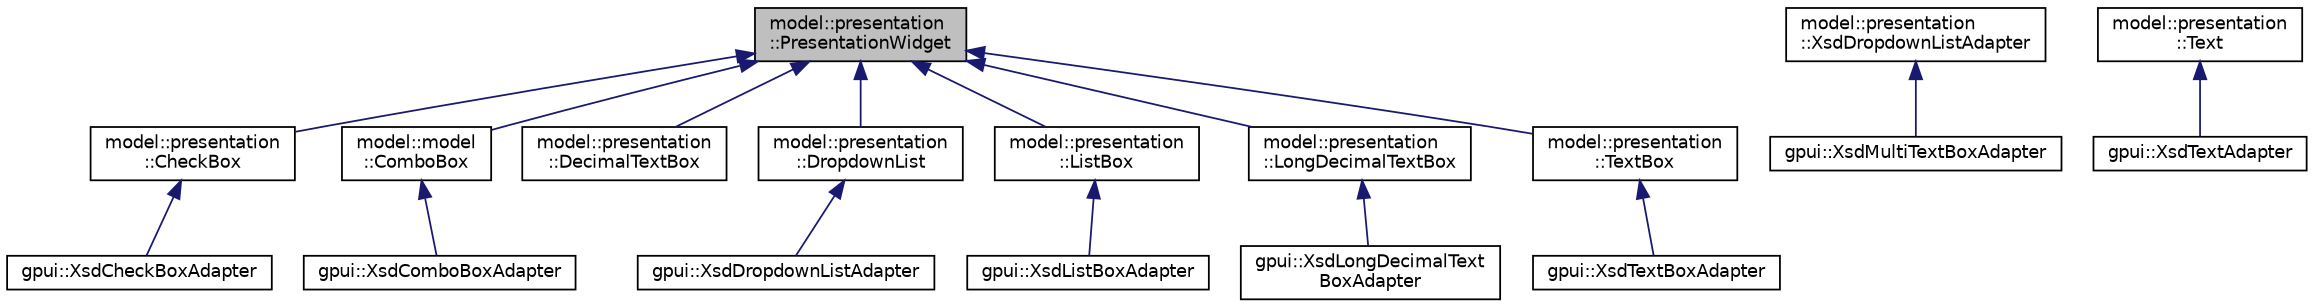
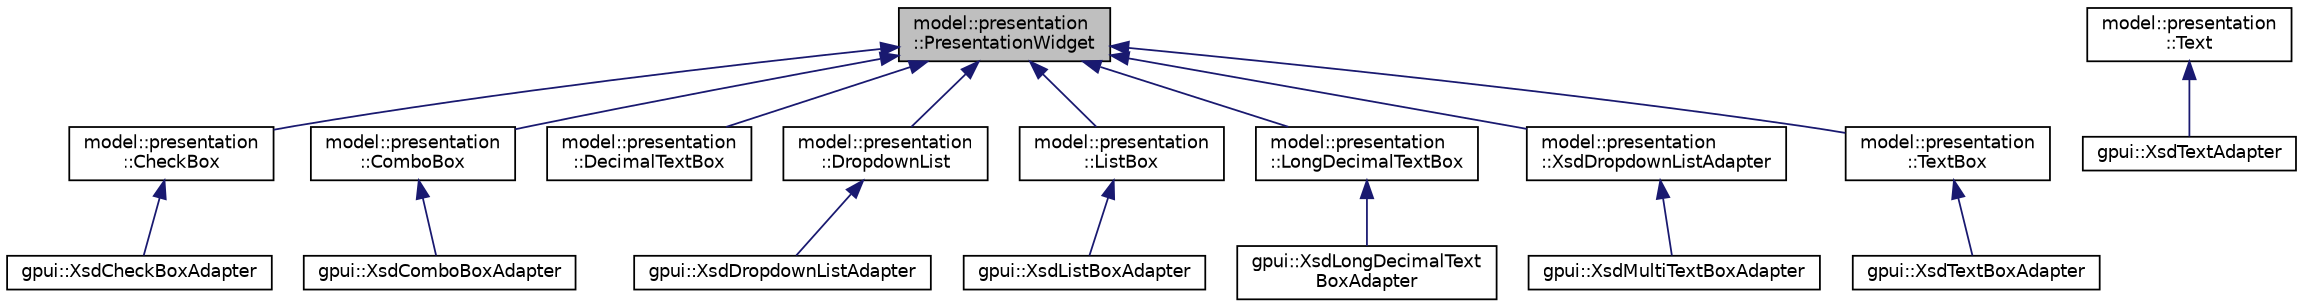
edge "model::presentation ::XsdDropdownListAdapter" -> "model::presentation ::PresentationWidget": added
node "model::model ::ComboBox": label "model::model ::ComboBox" -> "model::presentation ::ComboBox"
